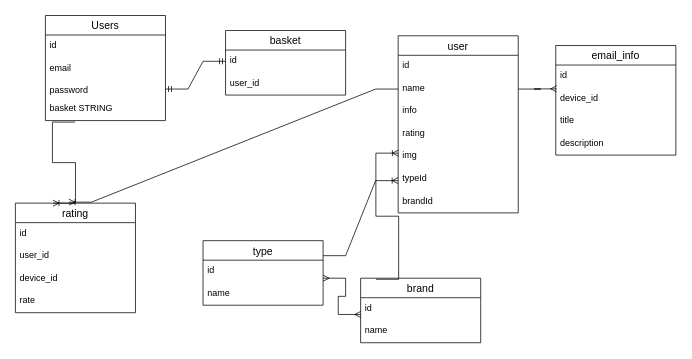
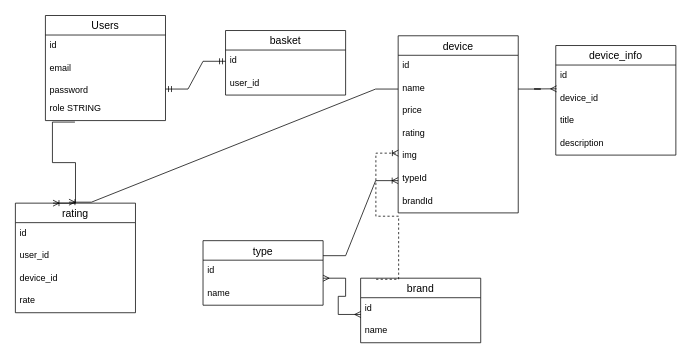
node "user": label "user" -> "device"
node "email_info": label "email_info" -> "device_info"
node "basket STRING": label "basket STRING" -> "role STRING"
node "info": label "info" -> "price"
edge "brand" -> "img": style solid -> dashed
